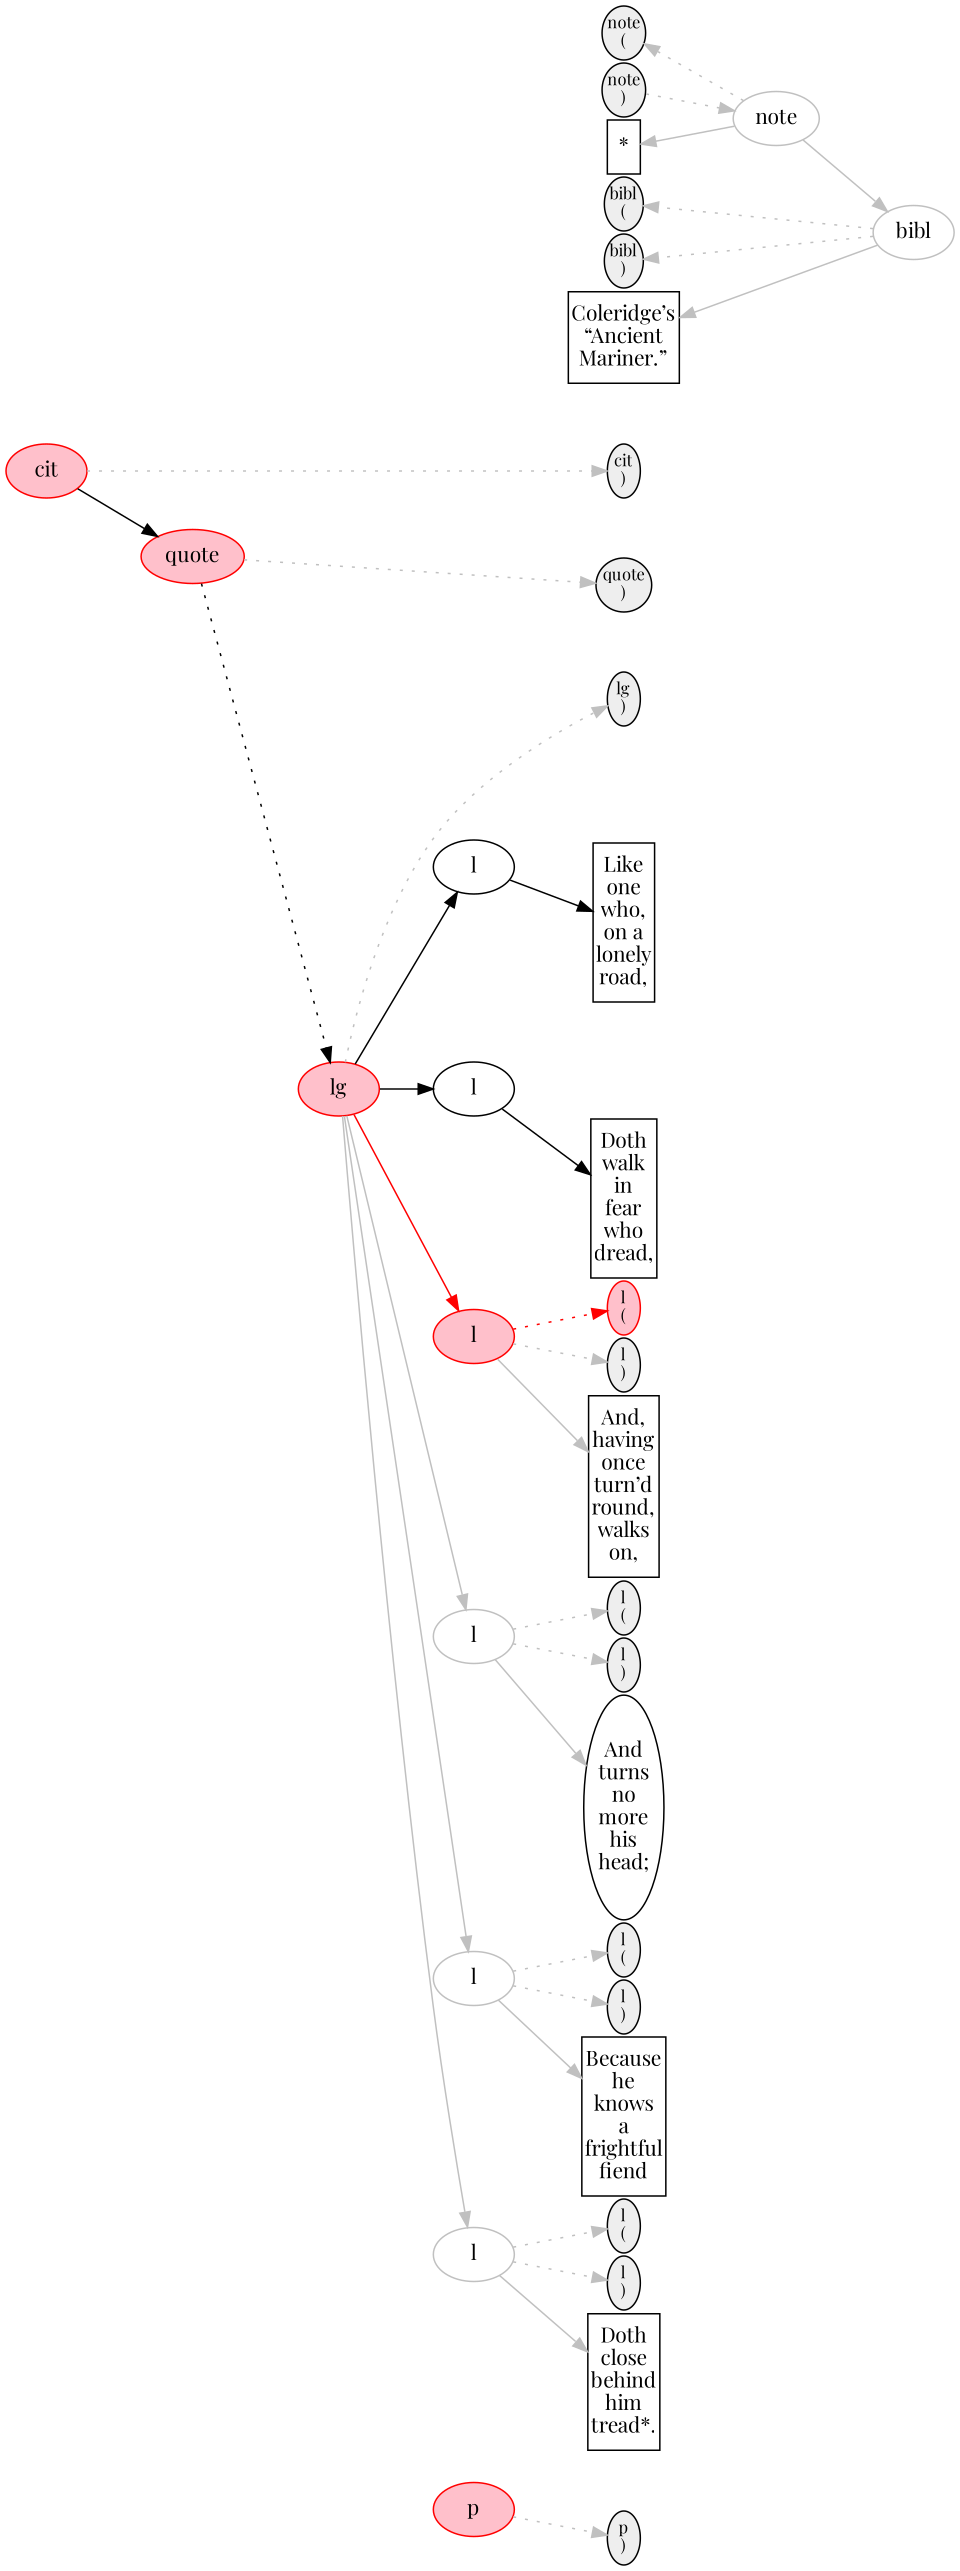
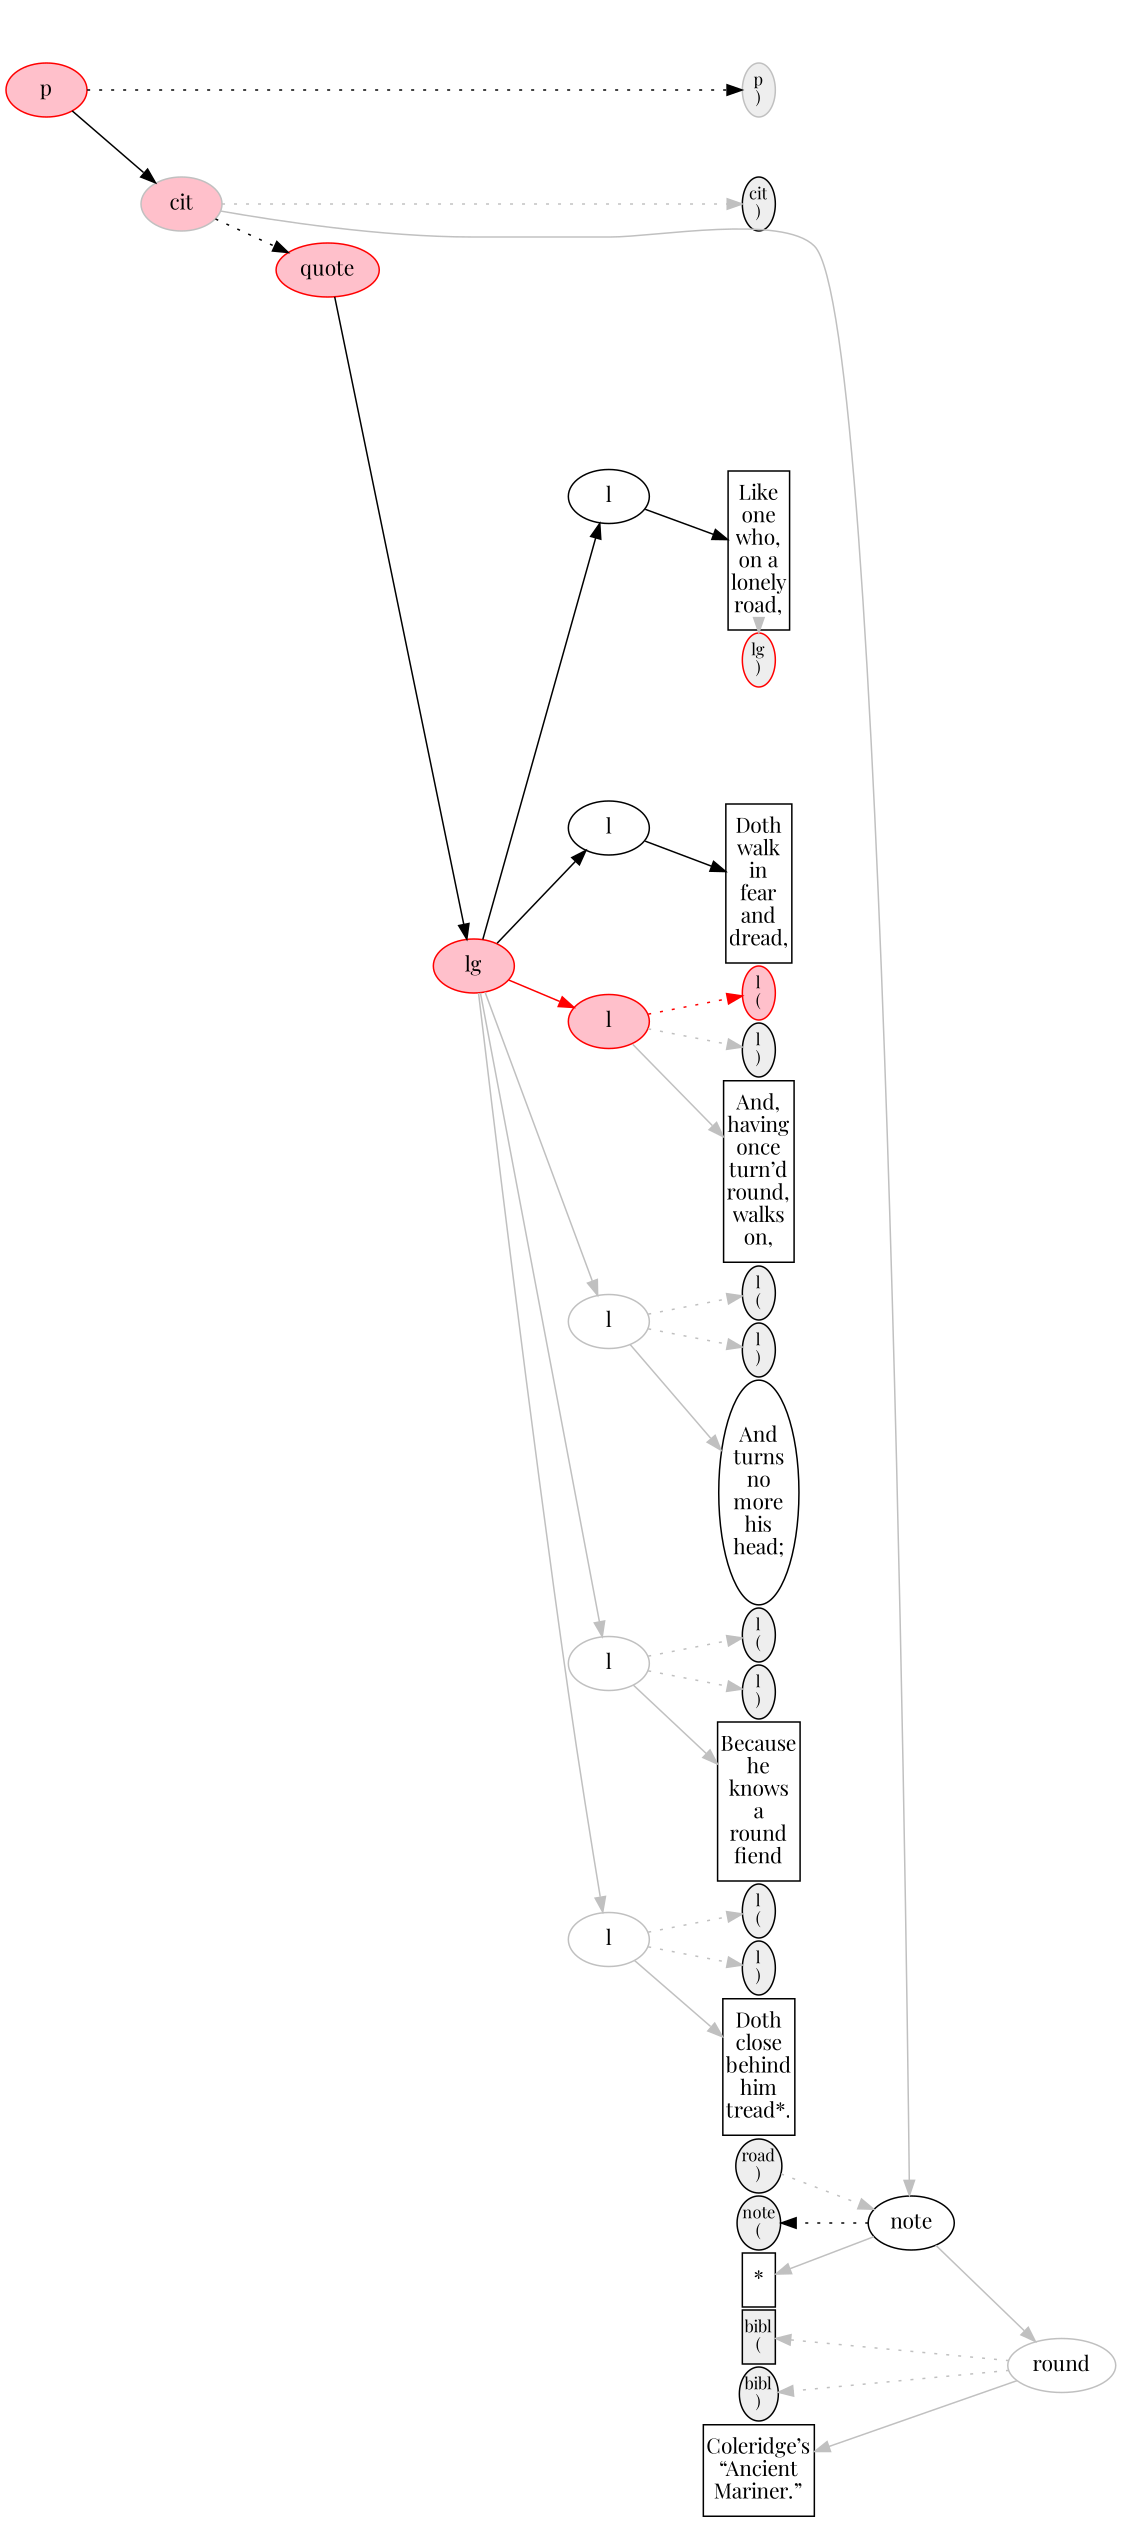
edge "note" -> "note (": color gray -> black
node "note )": label "note )" -> "road )"
node "note": color gray -> black
edge "p" -> "cit": added
node "bibl (": shape ellipse -> box
node "bibl": label "bibl" -> "round"
node "cit": color red -> gray
edge "cit" -> "quote": style solid -> dotted
node "quote )": removed
node "lg )": color black -> red
edge "quote" -> "lg": style dotted -> solid
edge "lg" -> "lg )": now "Like one who, on a lonely road," -> "lg )"
edge "cit" -> "note": added
node "Doth walk in fear who dread,": label "Doth walk in fear who dread," -> "Doth walk in fear and dread,"
node "Because he knows a frightful fiend": label "Because he knows a frightful fiend" -> "Because he knows a round fiend"
edge "p" -> "p )": color gray -> black
node "p )": color black -> gray
